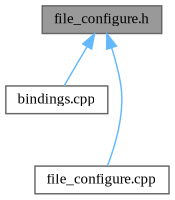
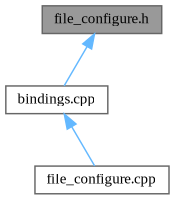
edge "file_configure.cpp" -> "file_configure.h": now "file_configure.cpp" -> "bindings.cpp"
